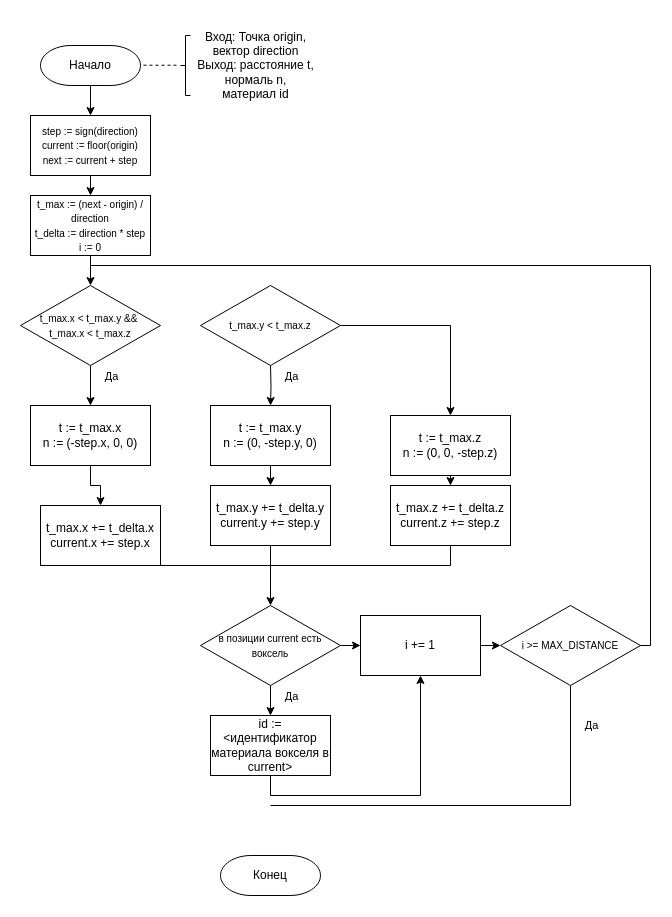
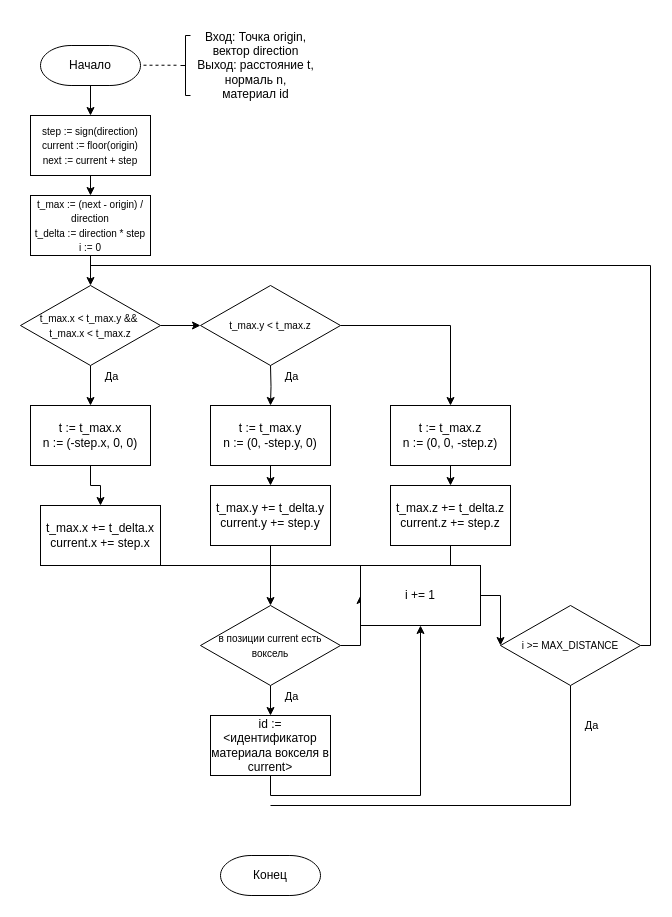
edge "t_max.x < t_max.y && t_max.x < t_max.z" -> "t_max.y < t_max.z": added
node "t := t_max.z n := (0, 0, -step.z)": moved (451, 446) -> (451, 436)
node "i += 1": moved (421, 646) -> (421, 596)
